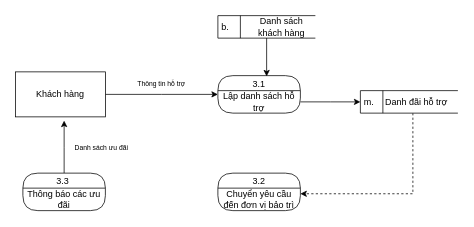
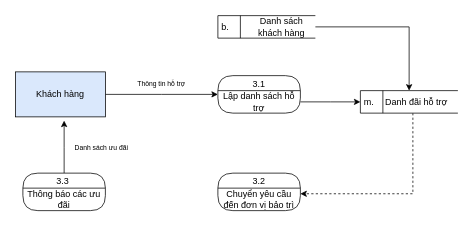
edge "b." -> "3.1": now "b." -> "m."
node "Khách hàng": fillcolor #ffffff -> #dae8fc
